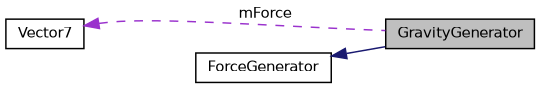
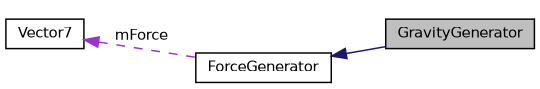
edge "GravityGenerator" -> "Vector7": now "ForceGenerator" -> "Vector7"
